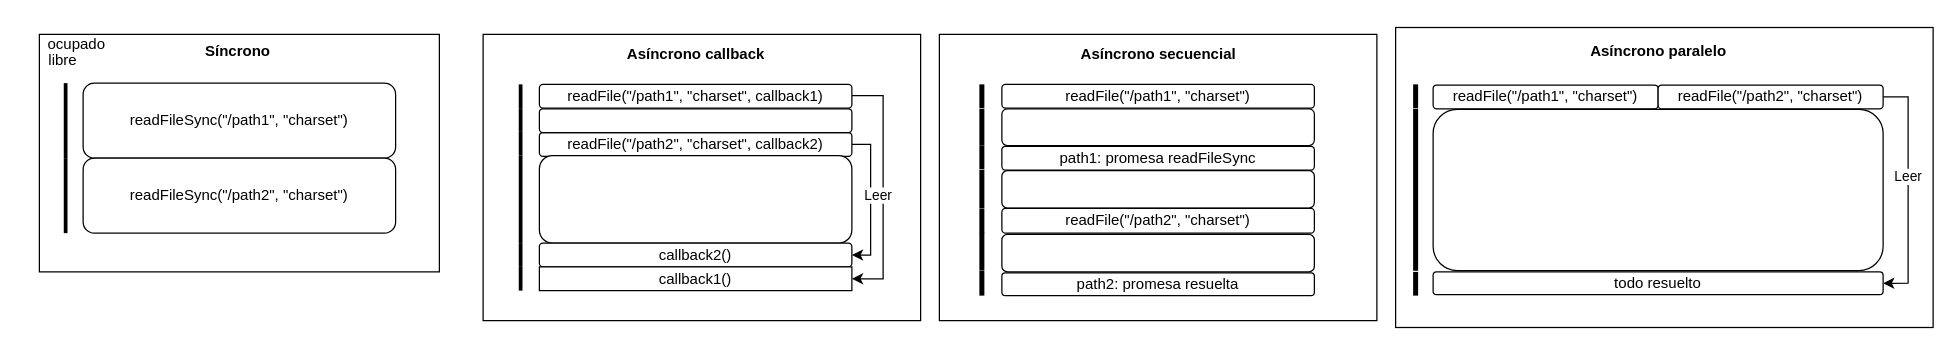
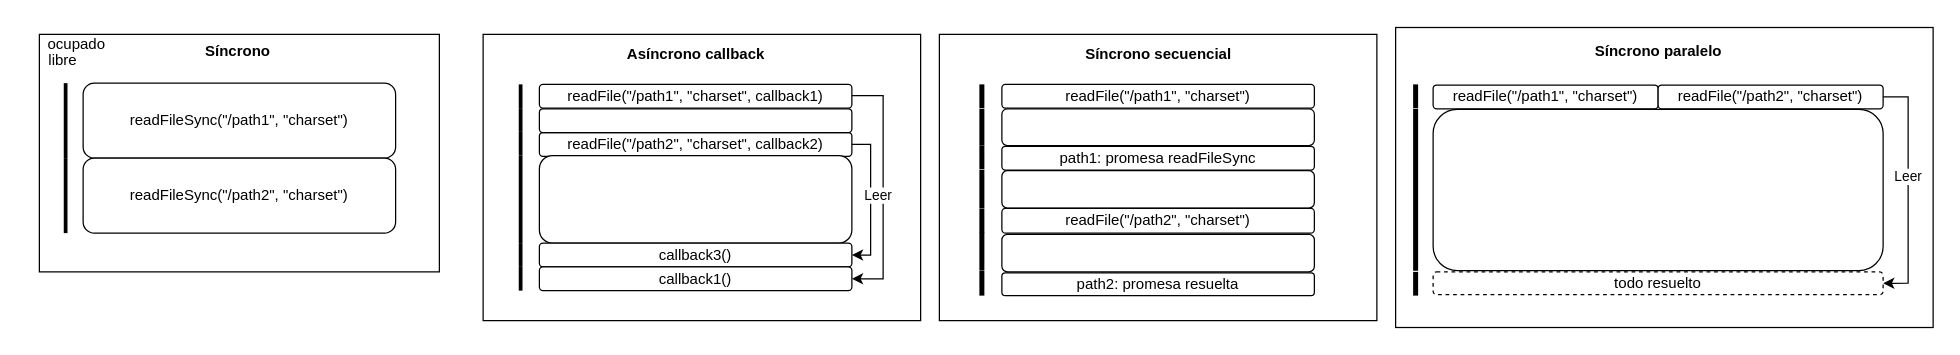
node "Asíncrono paralelo": label "Asíncrono paralelo" -> "Síncrono paralelo"
node "Asíncrono secuencial": label "Asíncrono secuencial" -> "Síncrono secuencial"
node "callback2()": label "callback2()" -> "callback3()"
node "callback1()": shape rectangle -> rounded rectangle
node "todo resuelto": style solid -> dashed
